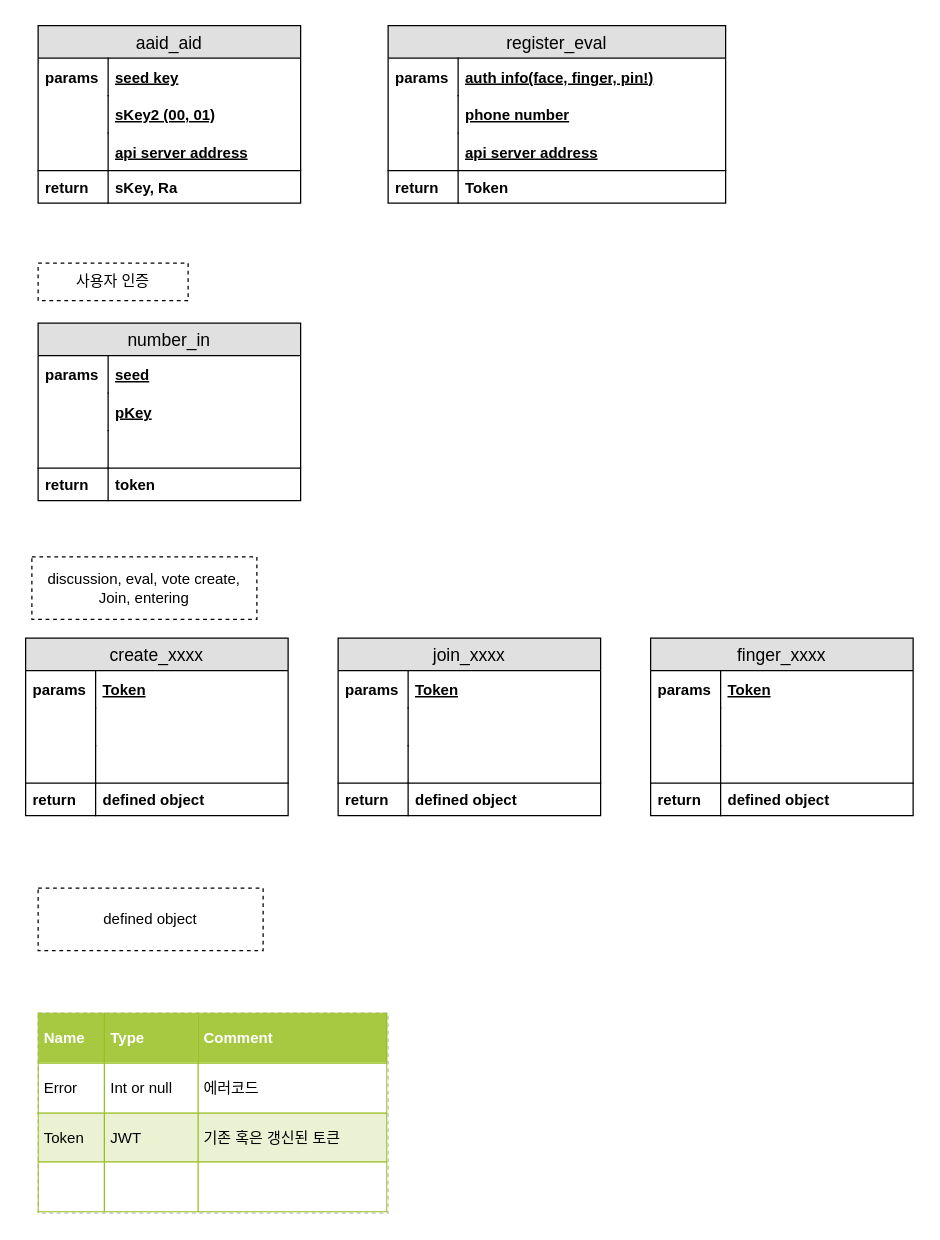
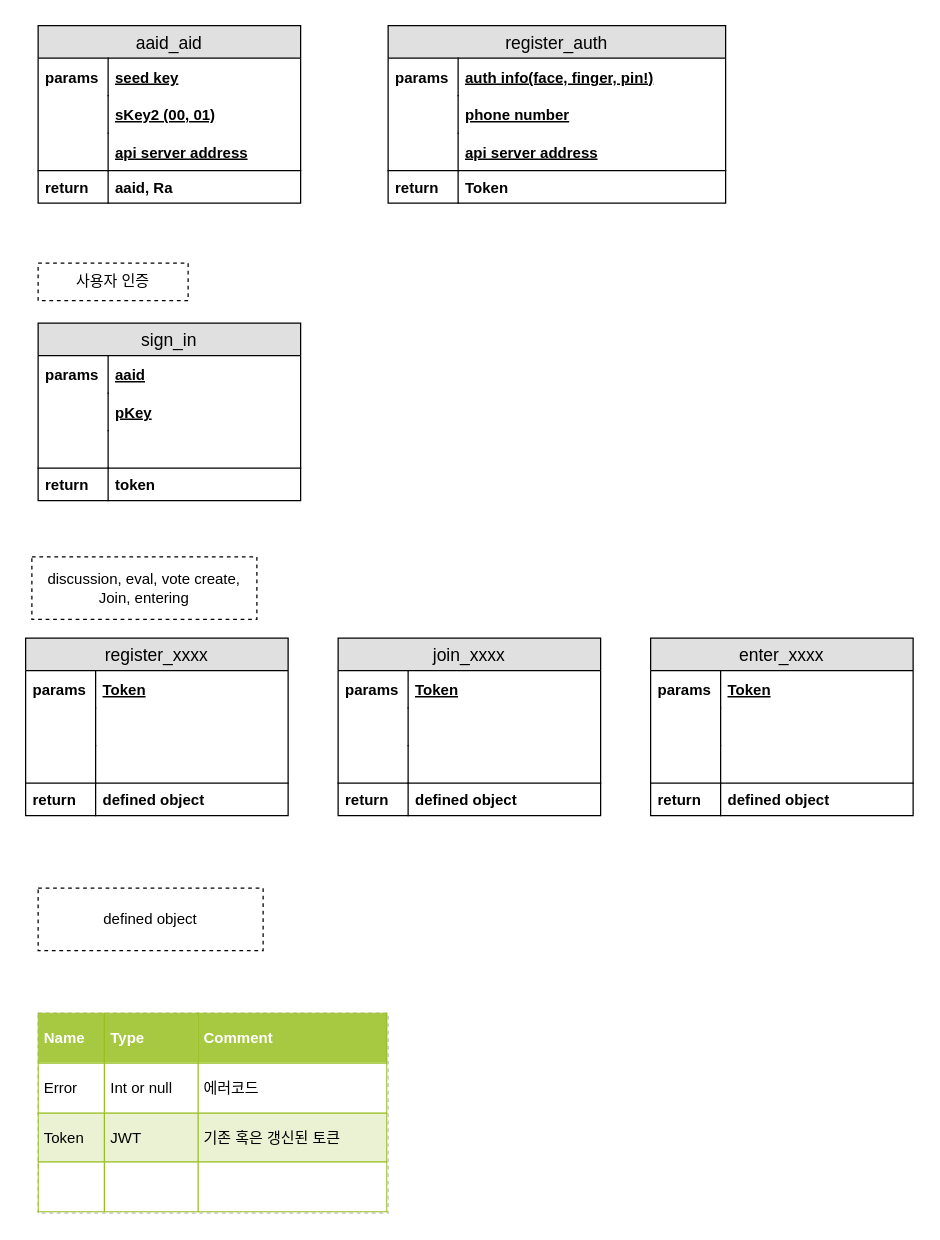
node "register_eval": label "register_eval" -> "register_auth"
node "sKey, Ra": label "sKey, Ra" -> "aaid, Ra"
node "number_in": label "number_in" -> "sign_in"
node "seed": label "seed" -> "aaid"
node "create_xxxx": label "create_xxxx" -> "register_xxxx"
node "finger_xxxx": label "finger_xxxx" -> "enter_xxxx"
